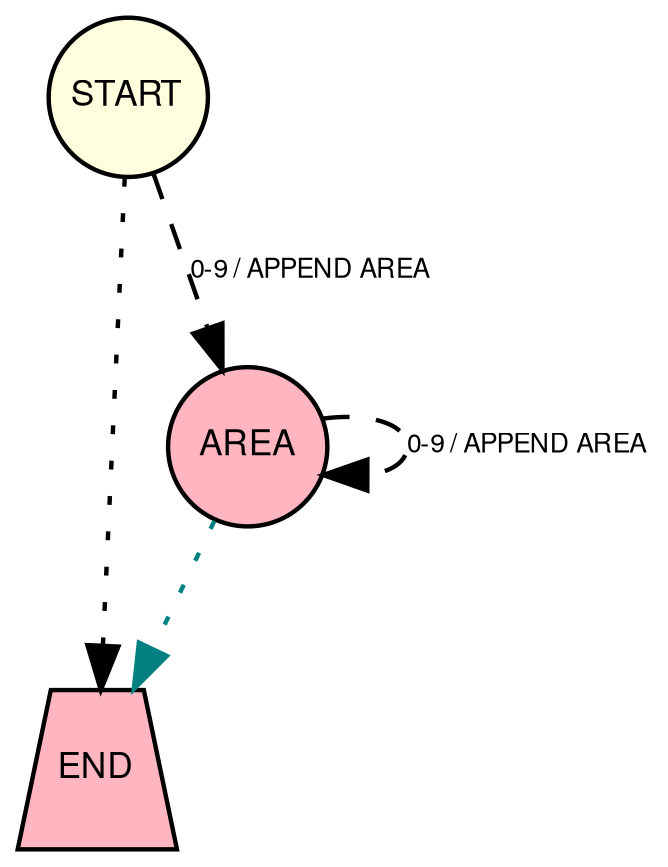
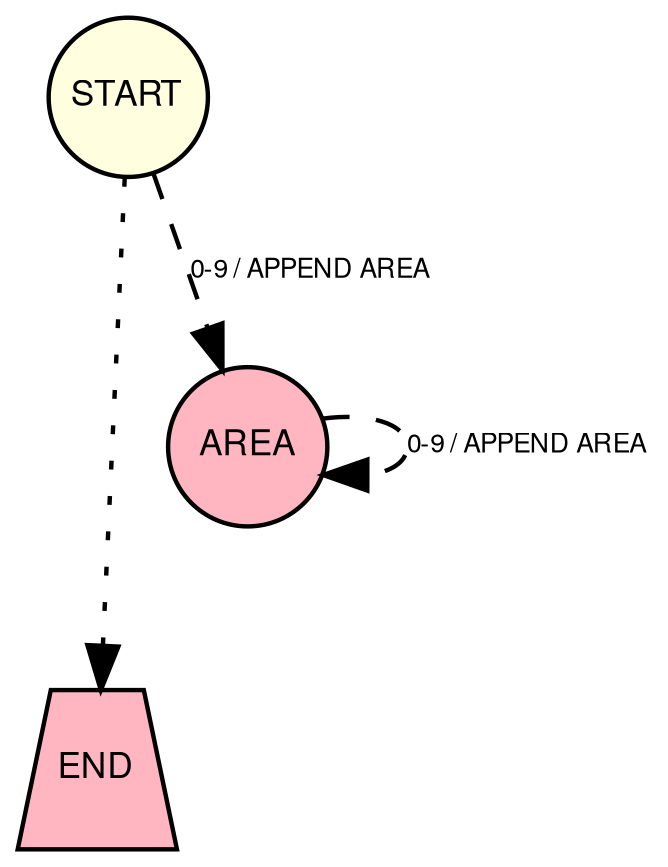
edge "AREA" -> "END": removed
